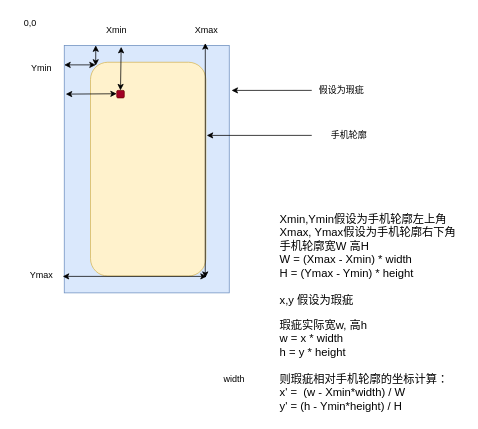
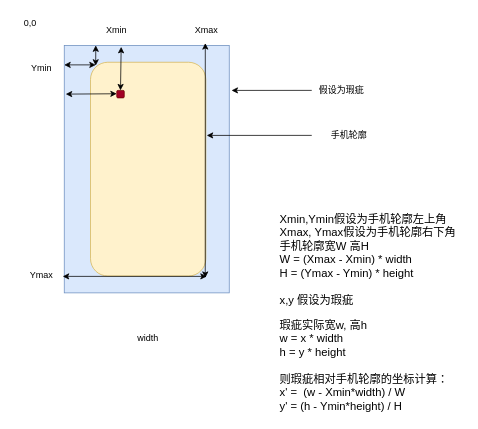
node "width": moved (234, 379) -> (148, 338)
